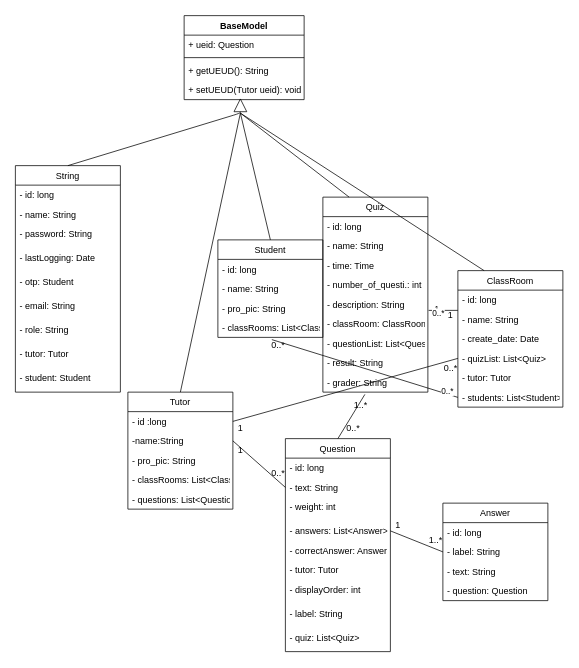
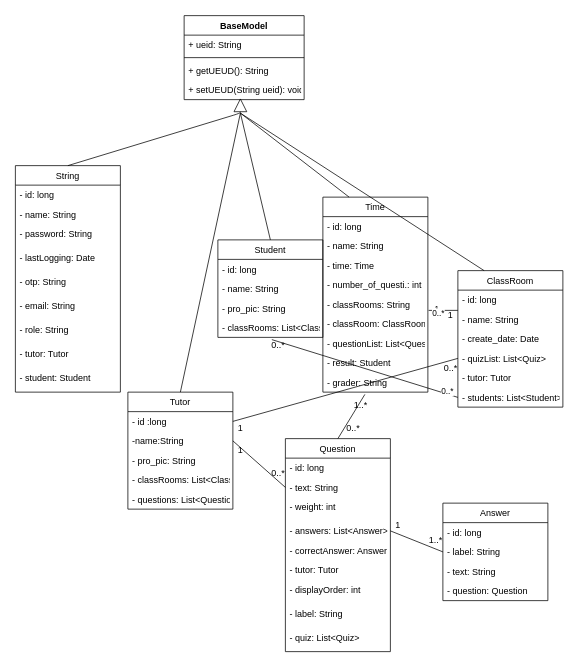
node "+ ueid: Question": label "+ ueid: Question" -> "+ ueid: String"
node "+ setUEUD(Tutor ueid): void": label "+ setUEUD(Tutor ueid): void" -> "+ setUEUD(String ueid): void"
node "Quiz": label "Quiz" -> "Time"
node "- otp: Student": label "- otp: Student" -> "- otp: String"
node "- description: String": label "- description: String" -> "- classRooms: String"
node "- result: String": label "- result: String" -> "- result: Student"
